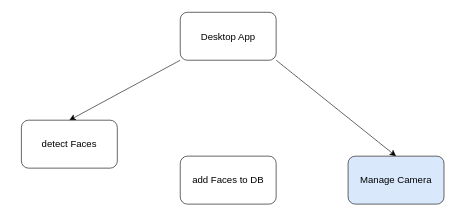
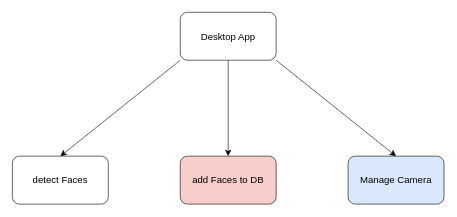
node "detect Faces": moved (69, 144) -> (60, 180)
edge "Desktop App" -> "add Faces to DB": added
node "add Faces to DB": fillcolor #ffffff -> #f8cecc
